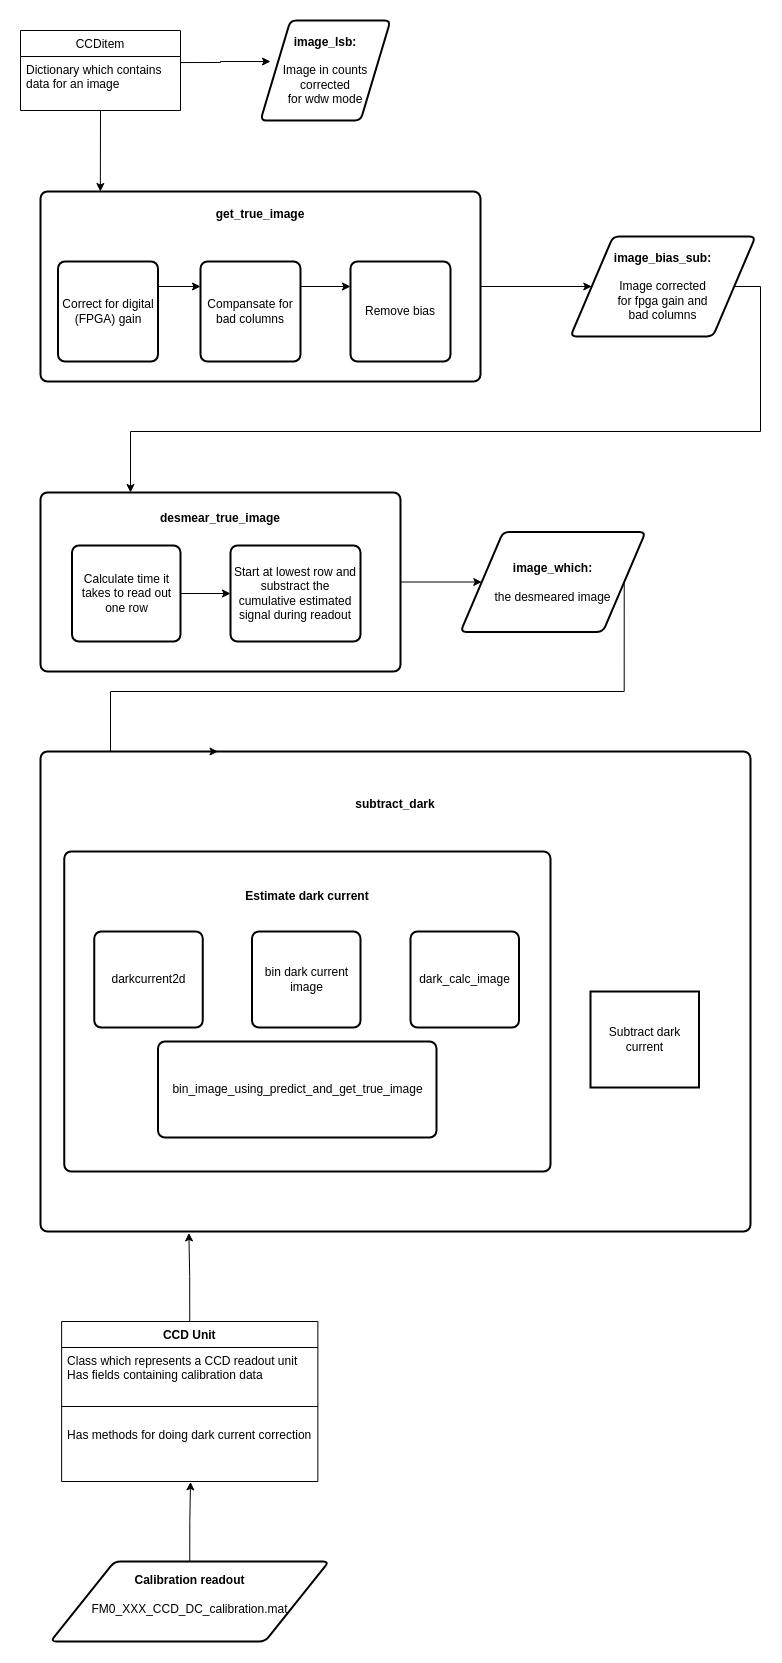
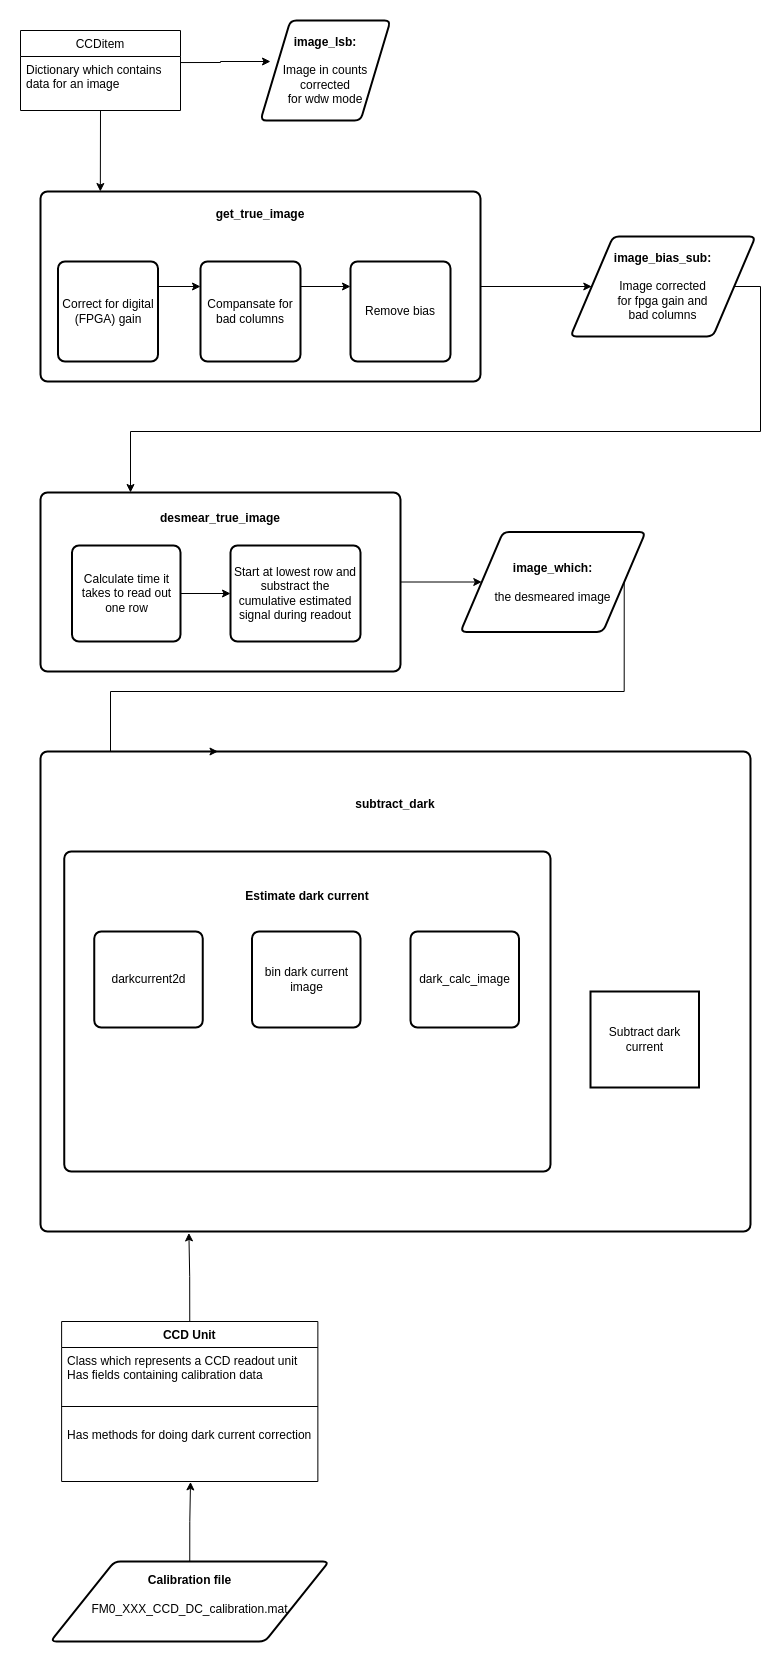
node "bin_image_using_predict_and_get_true_image": removed
node "Calibration readout FM0_XXX_CCD_DC_calibration.mat": label "Calibration readout FM0_XXX_CCD_DC_calibration.mat" -> "Calibration file FM0_XXX_CCD_DC_calibration.mat"
